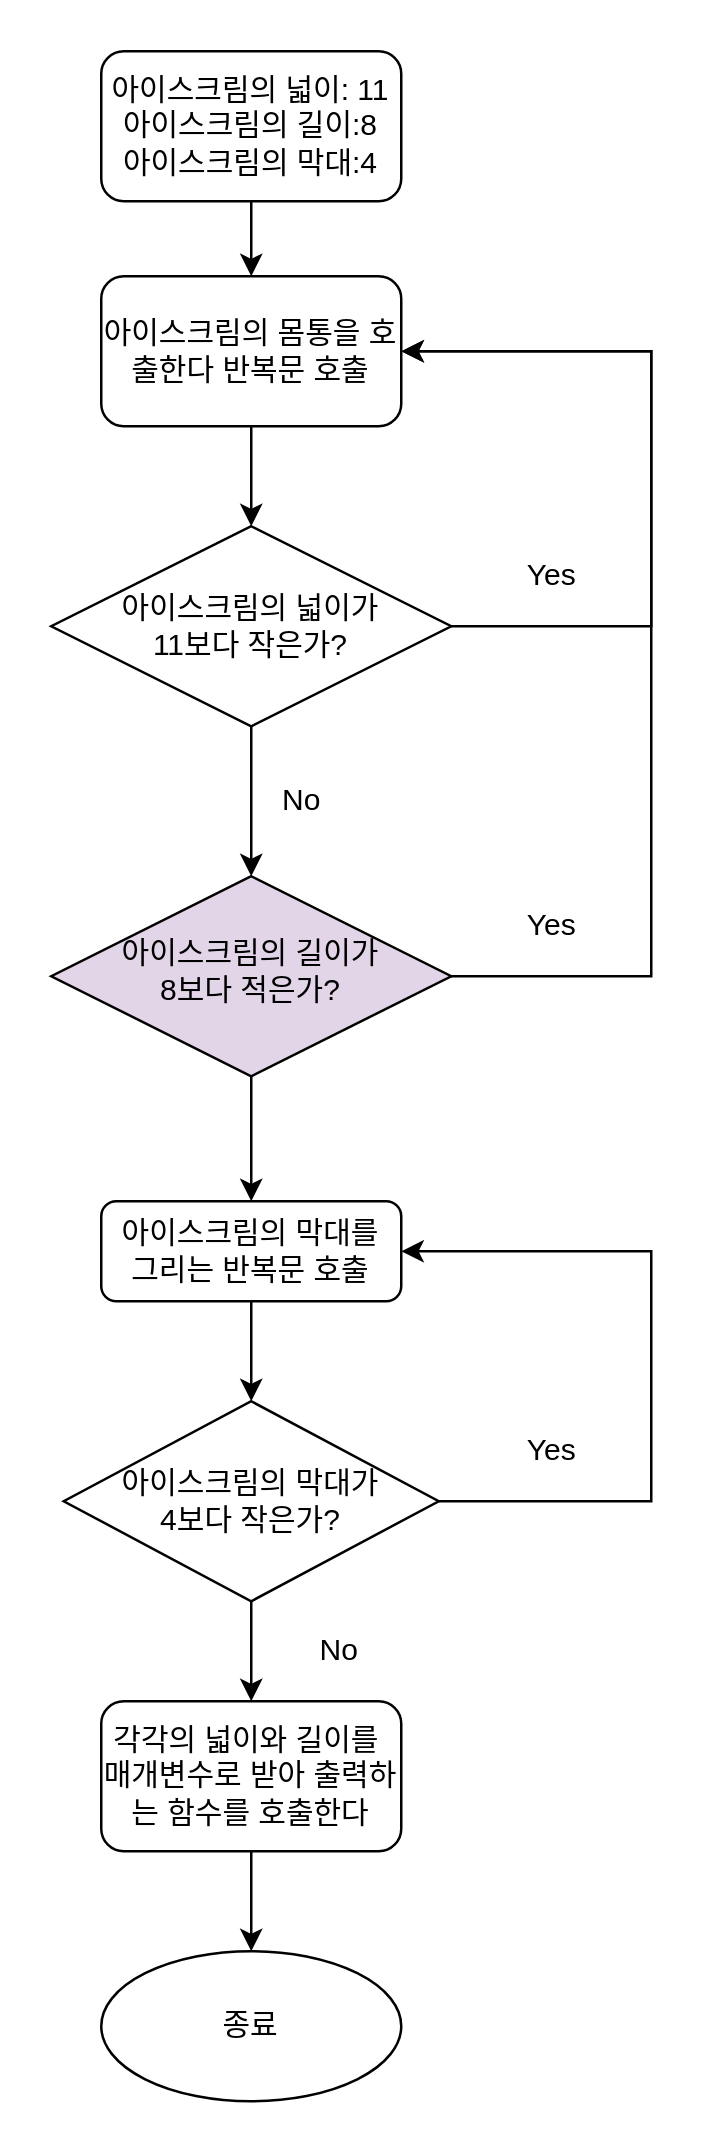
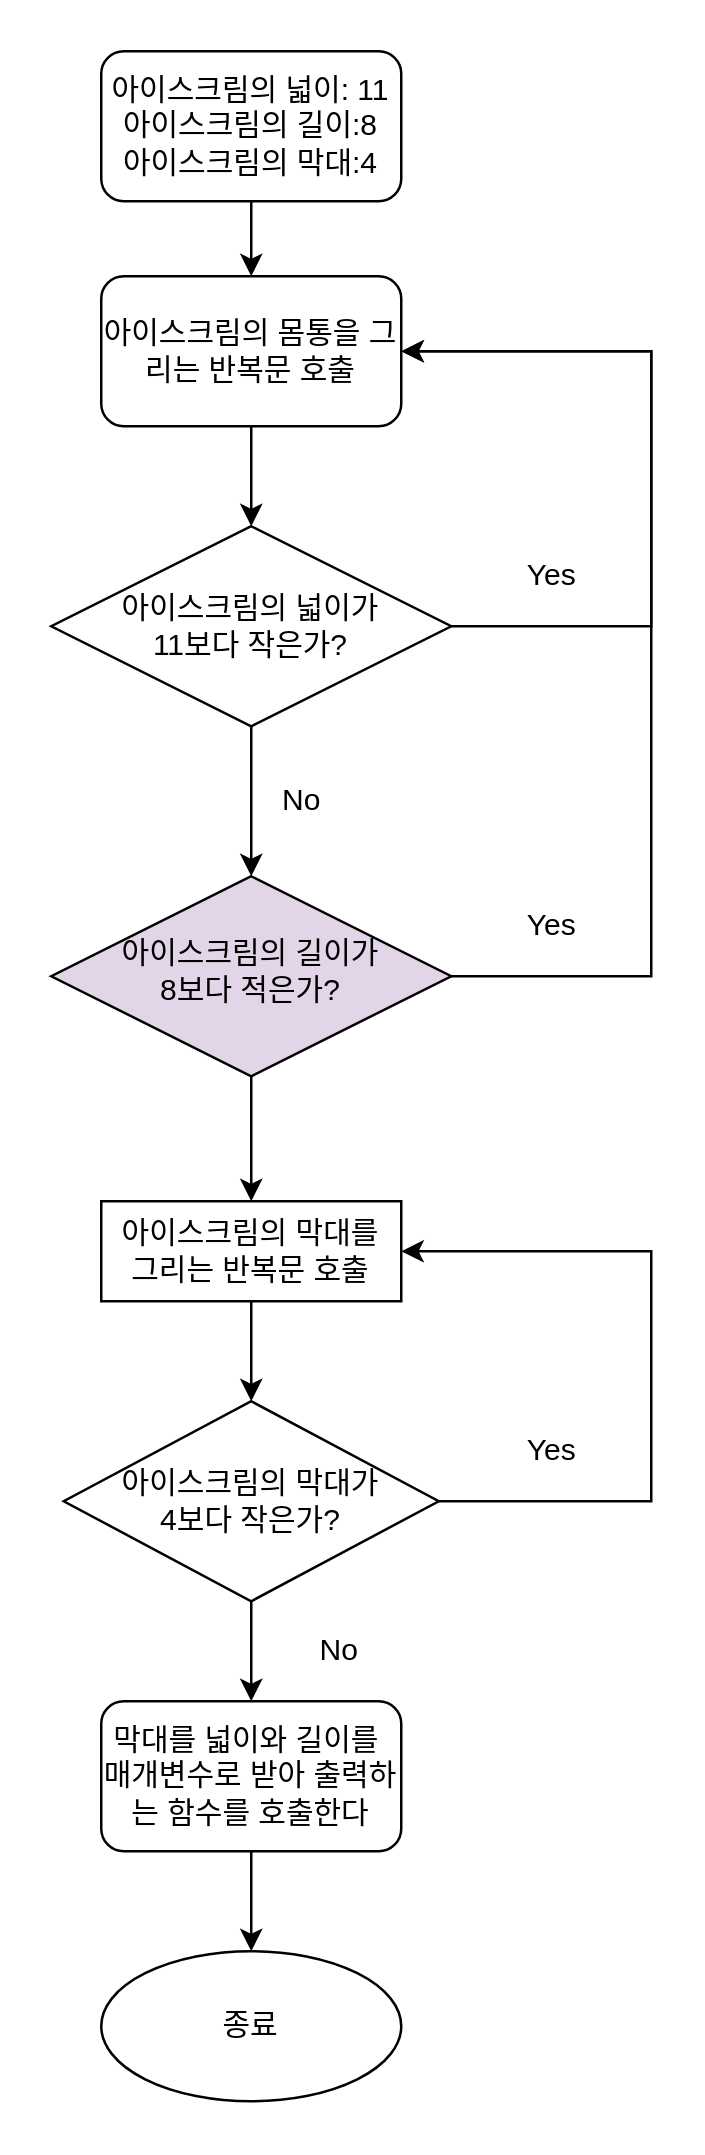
node "아이스크림의 몸통을 호출한다 반복문 호출": label "아이스크림의 몸통을 호출한다 반복문 호출" -> "아이스크림의 몸통을 그리는 반복문 호출"
node "아이스크림의 막대를 그리는 반복문 호출": shape rounded rectangle -> rectangle
node "각각의 넓이와 길이를 매개변수로 받아 출력하는 함수를 호출한다": label "각각의 넓이와 길이를 매개변수로 받아 출력하는 함수를 호출한다" -> "막대를 넓이와 길이를 매개변수로 받아 출력하는 함수를 호출한다"
